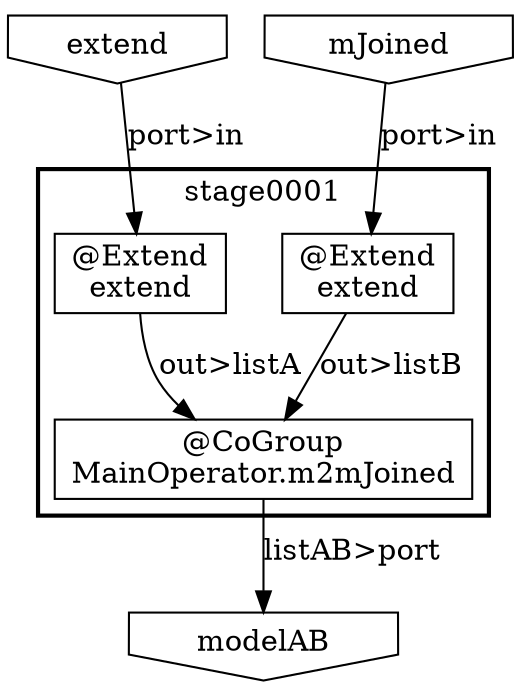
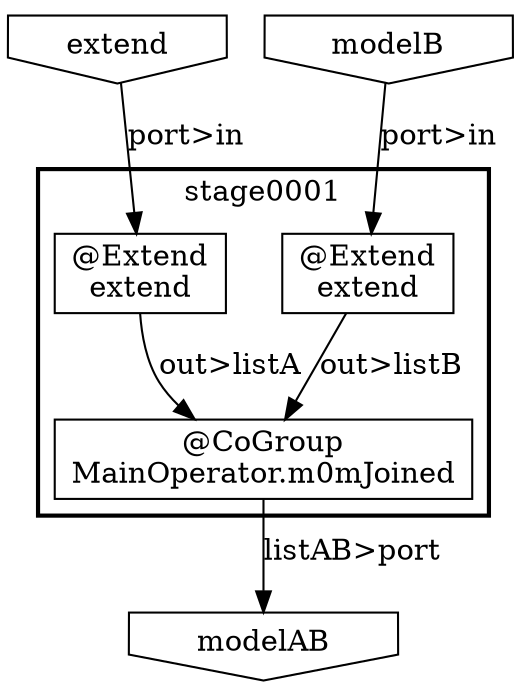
node "mJoined": label "mJoined" -> "modelB"
node "@CoGroup MainOperator.m2mJoined": label "@CoGroup MainOperator.m2mJoined" -> "@CoGroup MainOperator.m0mJoined"
